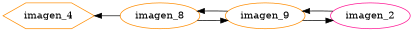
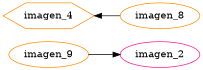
edge "imagen_9" -> "imagen_8": removed
edge "imagen_2" -> "imagen_9": removed
edge "imagen_8" -> "imagen_9": removed
